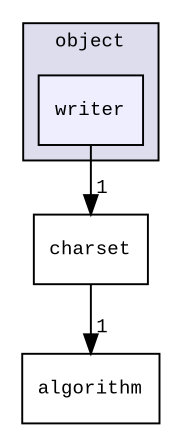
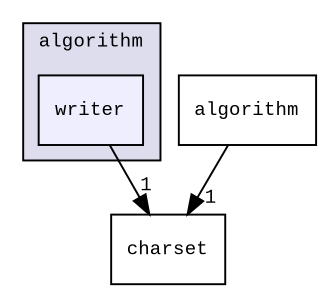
cluster "object": label "object" -> "algorithm"
edge "charset" -> "algorithm": reversed
